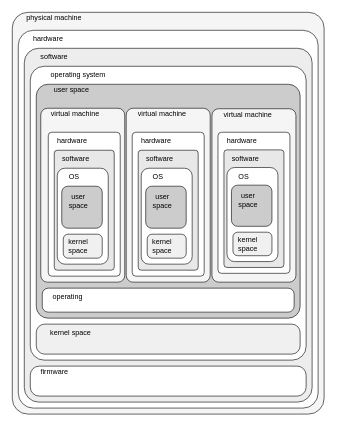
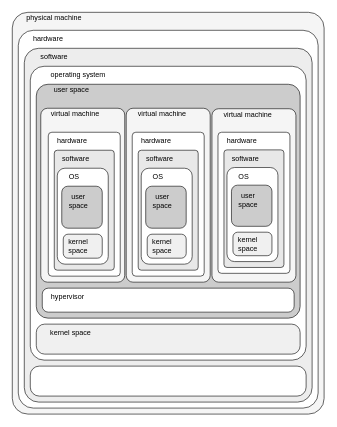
node "operating": label "operating" -> "hypervisor"
node "firmware": removed
